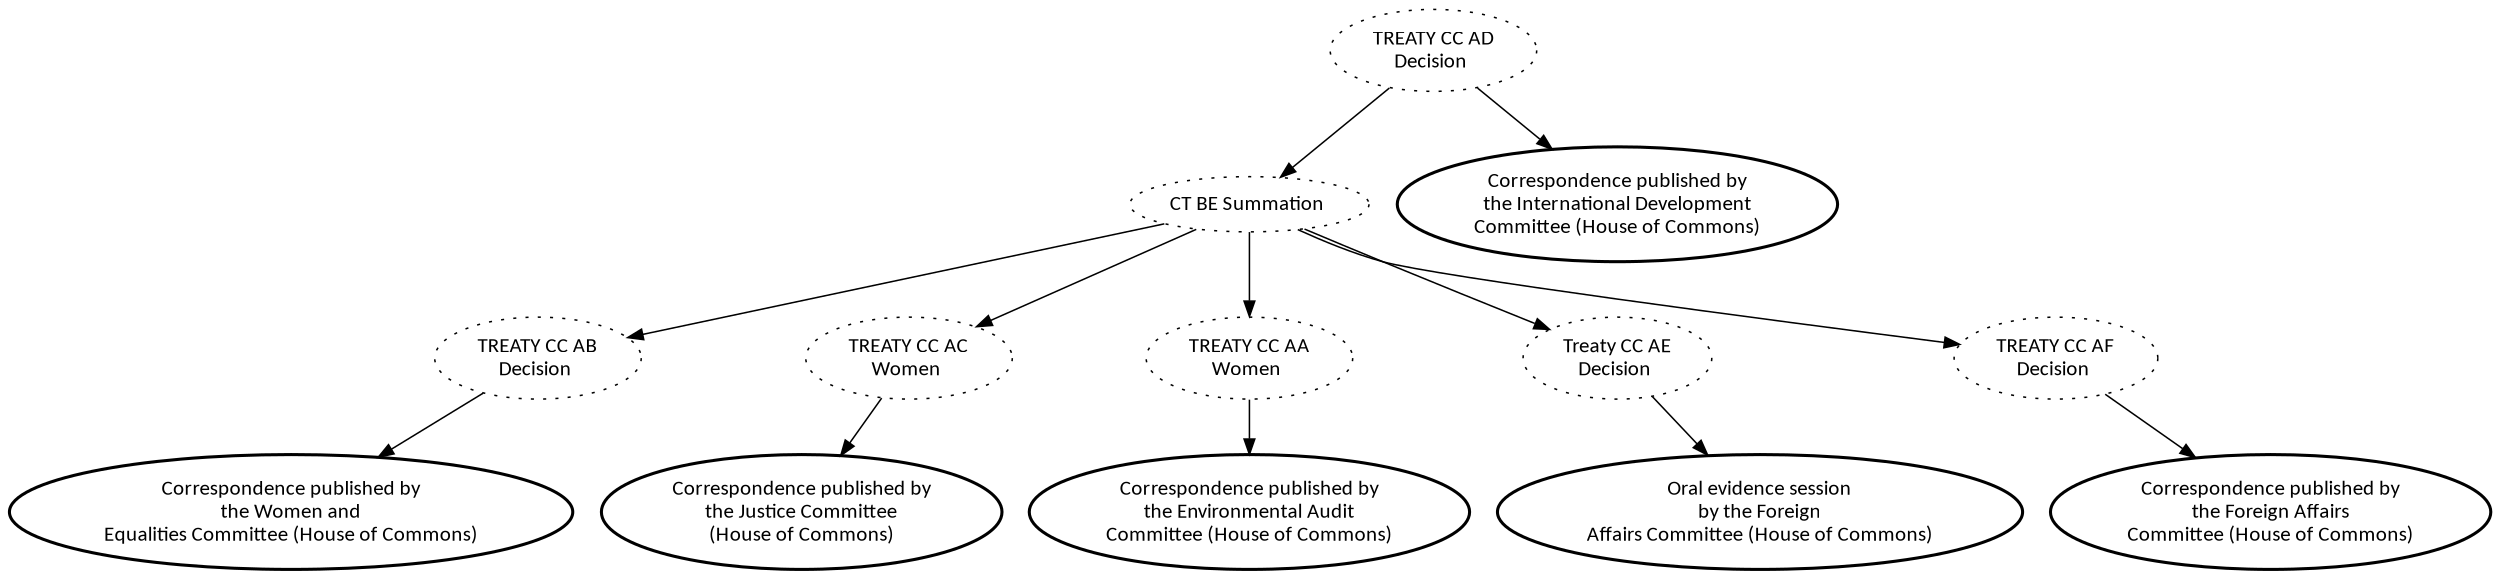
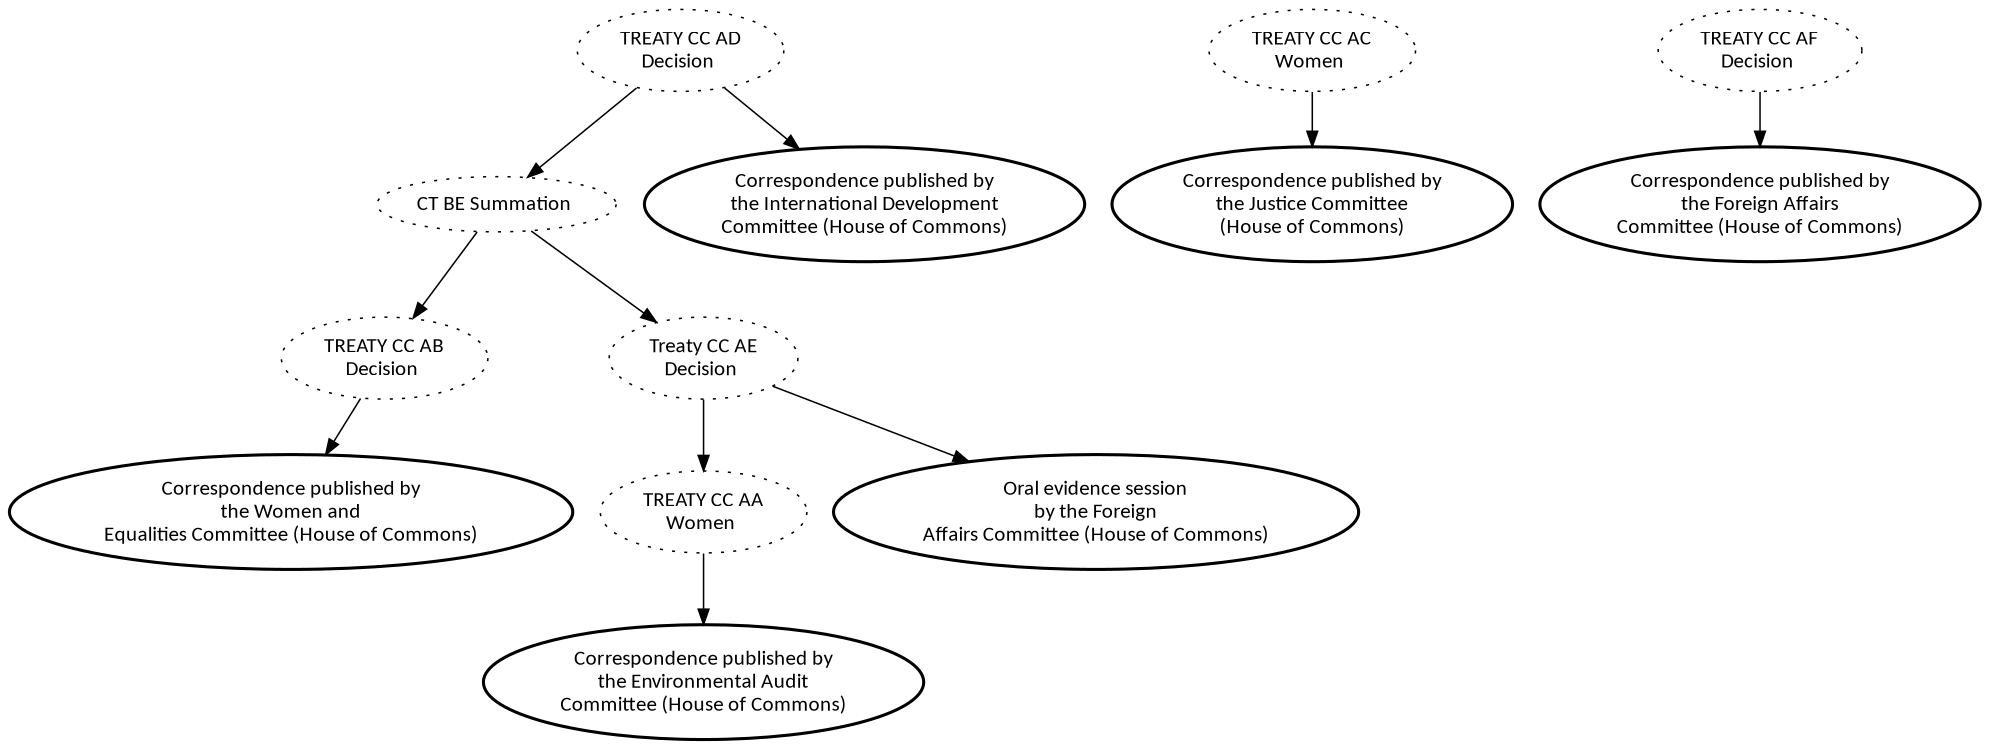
edge "CT BE Summation" -> "TREATY CC AA Women": now "Treaty CC AE Decision" -> "TREATY CC AA Women"
edge "CT BE Summation" -> "TREATY CC AC Women": removed
edge "CT BE Summation" -> "TREATY CC AF Decision": removed
